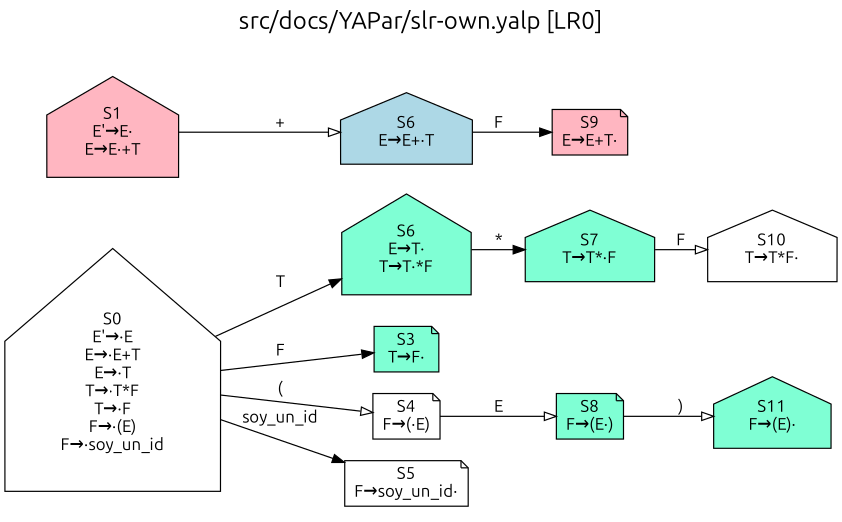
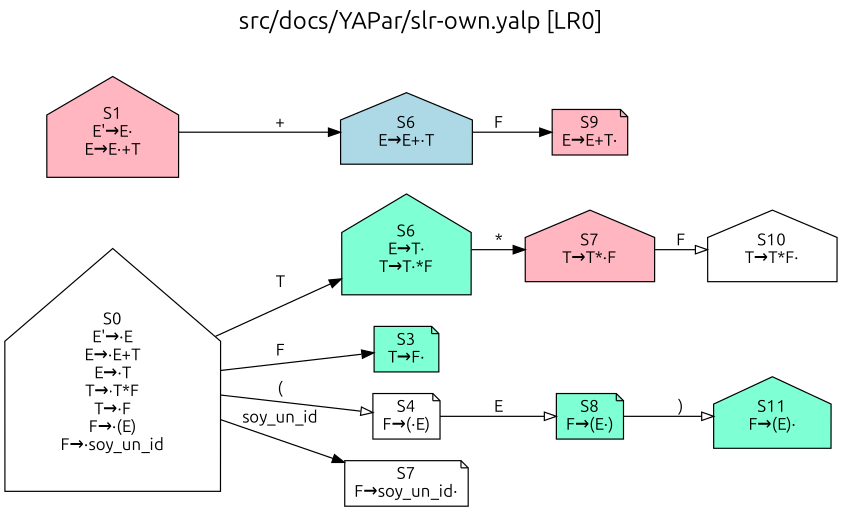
edge "S1 E'→E· E→E·+T" -> "S6 E→E+·T": arrowhead onormal -> normal
node "S7 T→T*·F": fillcolor aquamarine -> lightpink
node "S5 F→soy_un_id·": label "S5 F→soy_un_id·" -> "S7 F→soy_un_id·"
